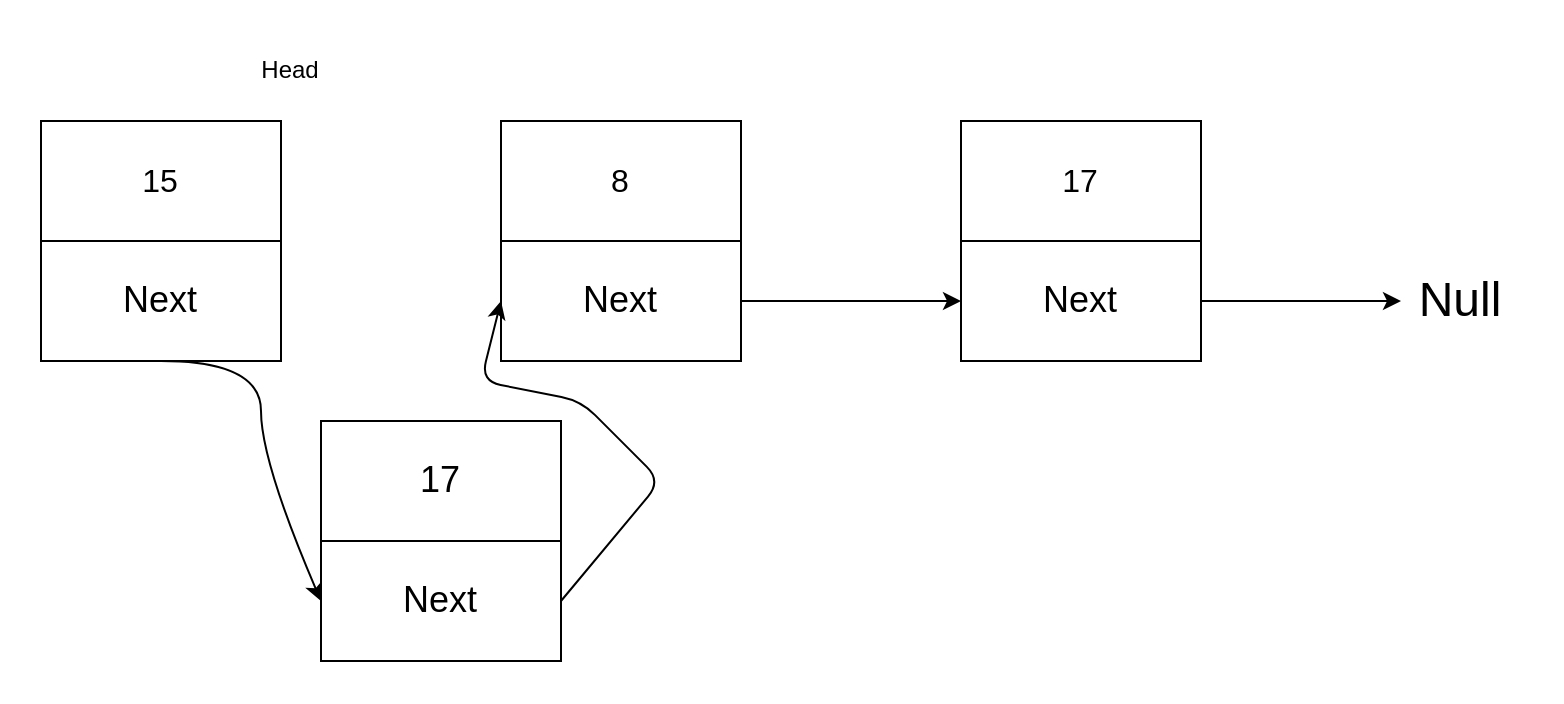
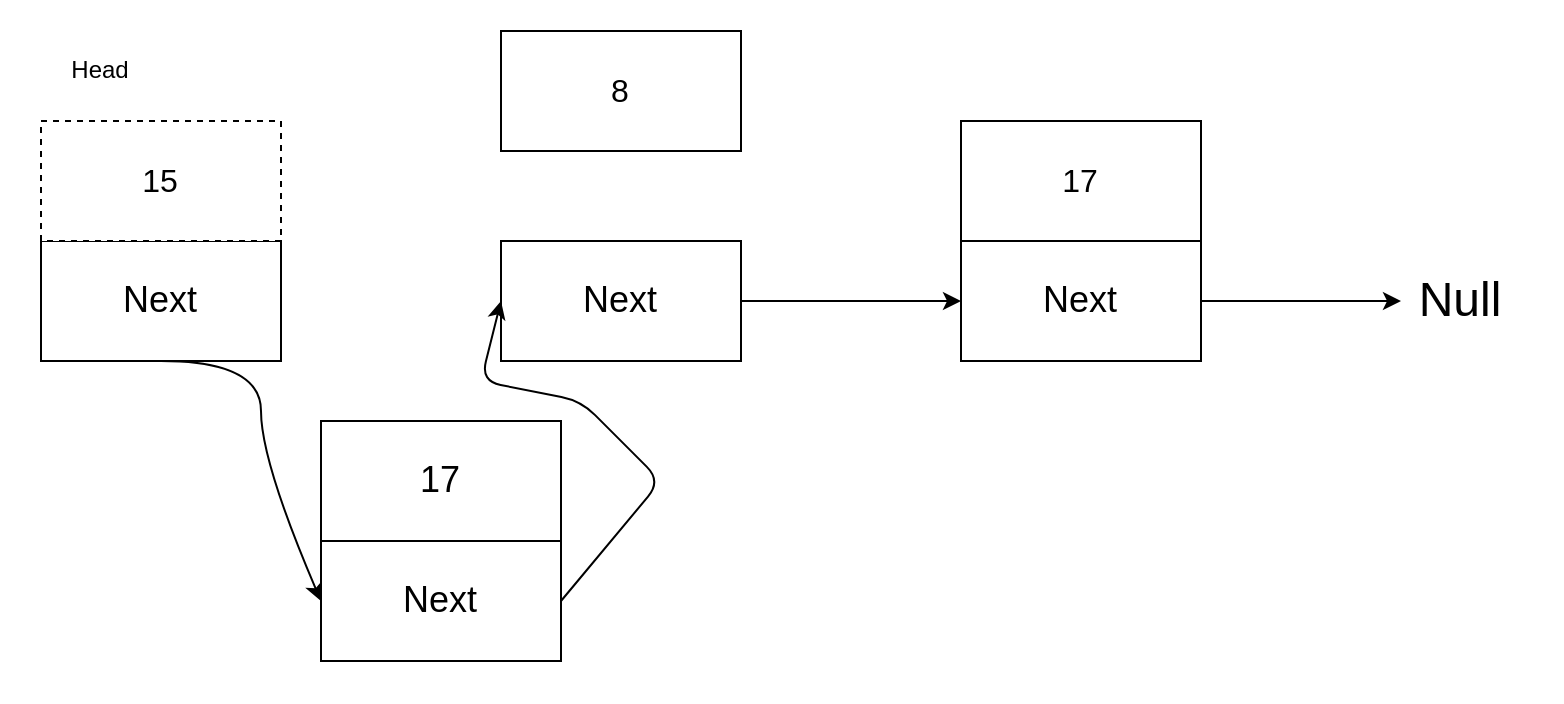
node "Head": moved (291, 71) -> (101, 71)
node "15": style solid -> dashed
node "8": moved (621, 181) -> (621, 91)
